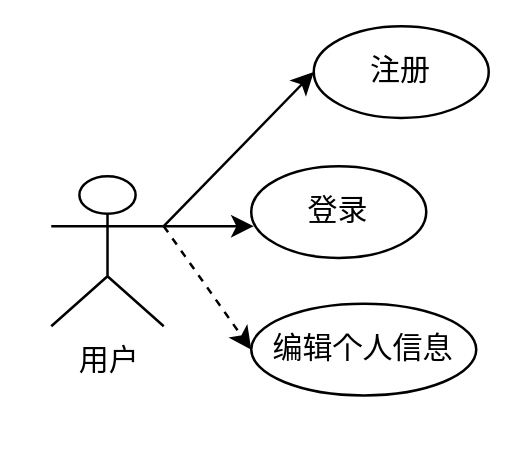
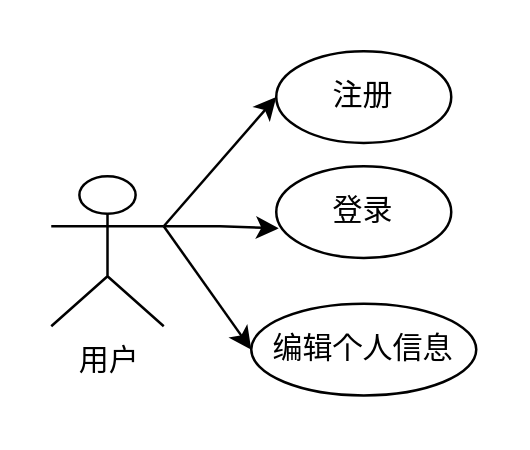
node "注册": moved (401, 72) -> (364, 97)
node "登录": moved (339, 212) -> (364, 212)
edge "用户" -> "编辑个人信息": style dashed -> solid
